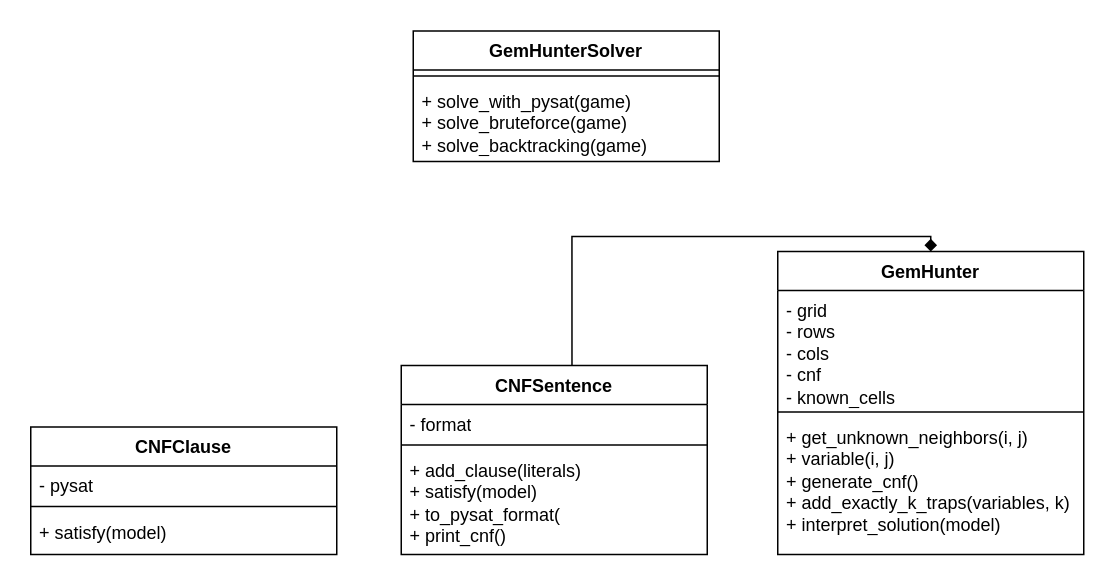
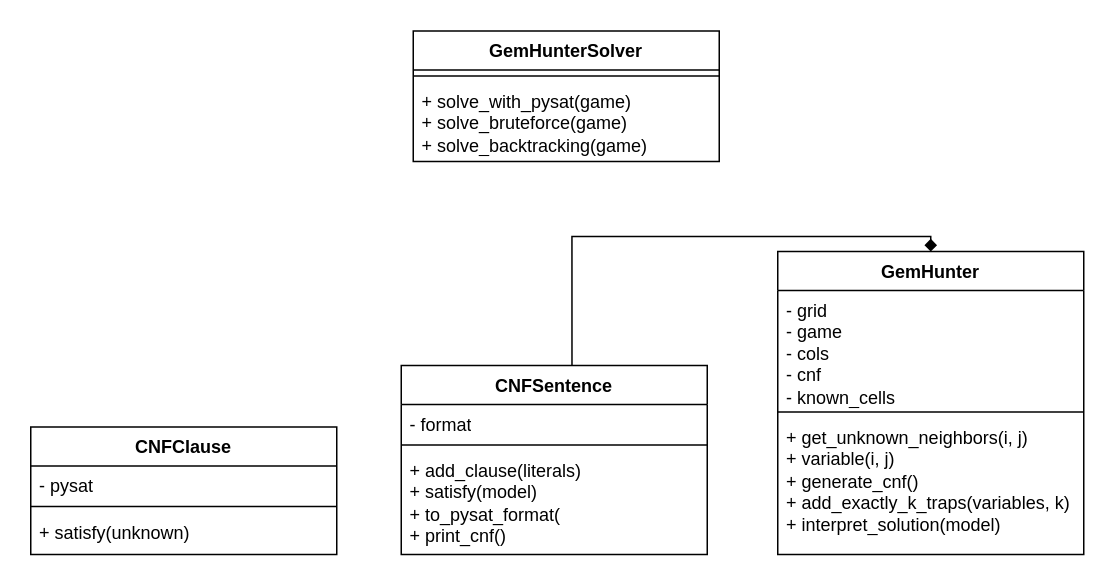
node "- grid - rows - cols - cnf - known_cells": label "- grid - rows - cols - cnf - known_cells" -> "- grid - game - cols - cnf - known_cells"
node "+ satisfy(model)": label "+ satisfy(model)" -> "+ satisfy(unknown)"
